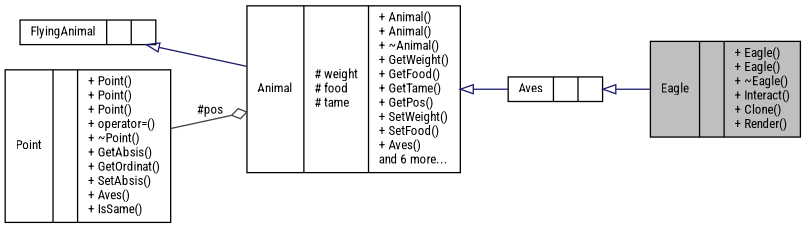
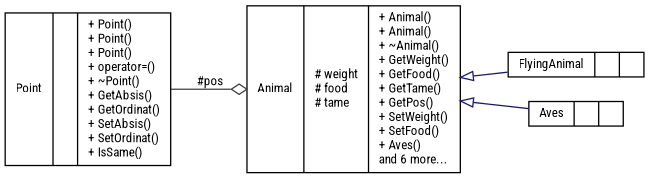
edge "Animal" -> "FlyingAnimal": reversed
node "Eagle": removed
node "Point": text "+ Aves()" -> "+ SetOrdinat()"
